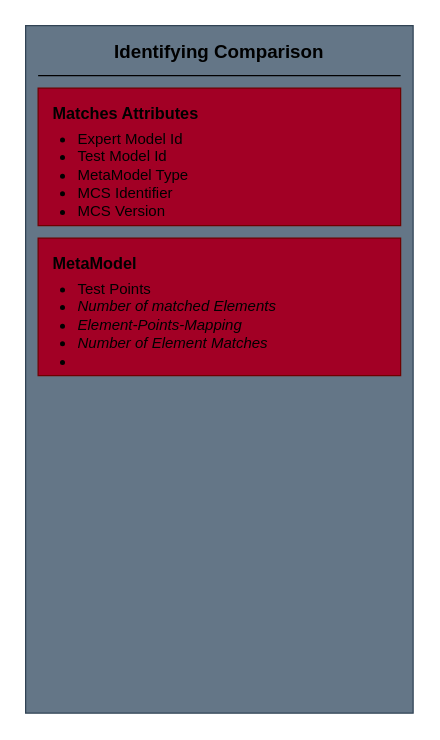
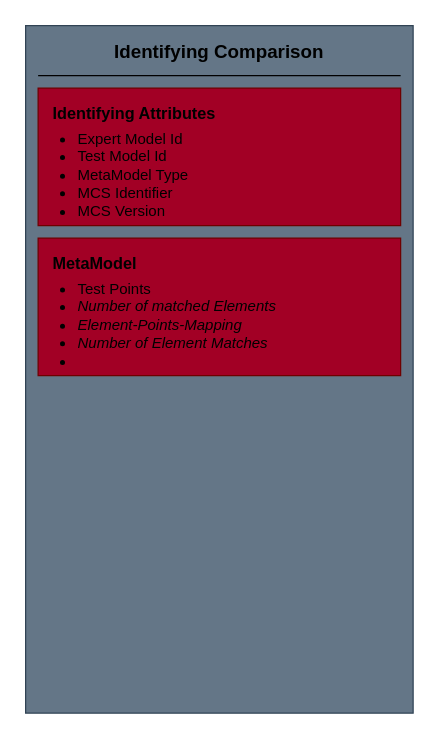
node "Matches Attributes": label "Matches Attributes" -> "Identifying Attributes"
